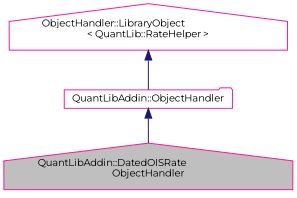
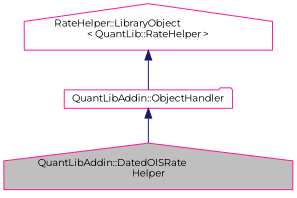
node "ObjectHandler::LibraryObject < QuantLib::RateHelper >": label "ObjectHandler::LibraryObject < QuantLib::RateHelper >" -> "RateHelper::LibraryObject < QuantLib::RateHelper >"
node "QuantLibAddin::DatedOISRate ObjectHandler": label "QuantLibAddin::DatedOISRate ObjectHandler" -> "QuantLibAddin::DatedOISRate Helper"
